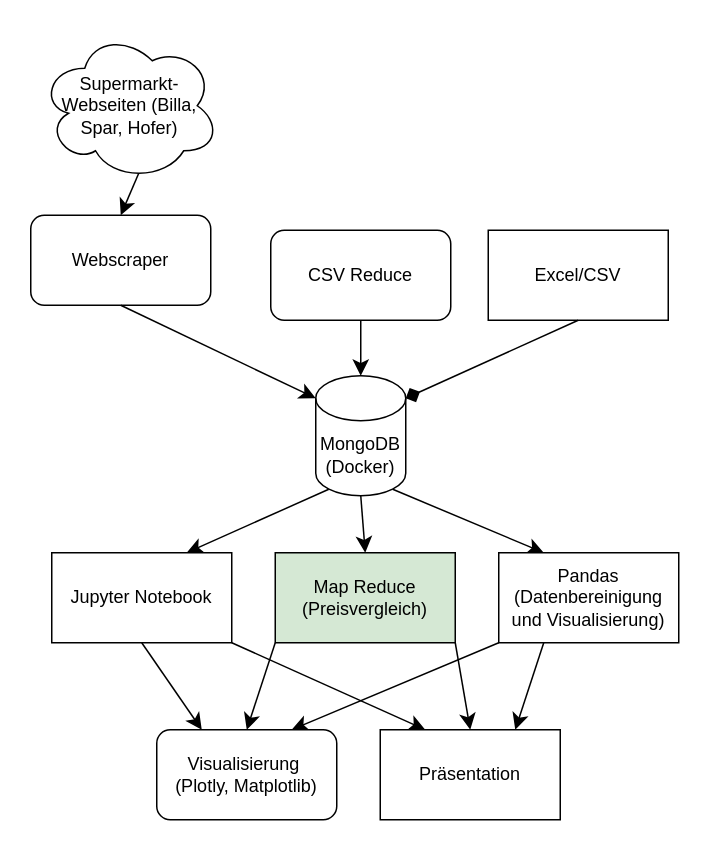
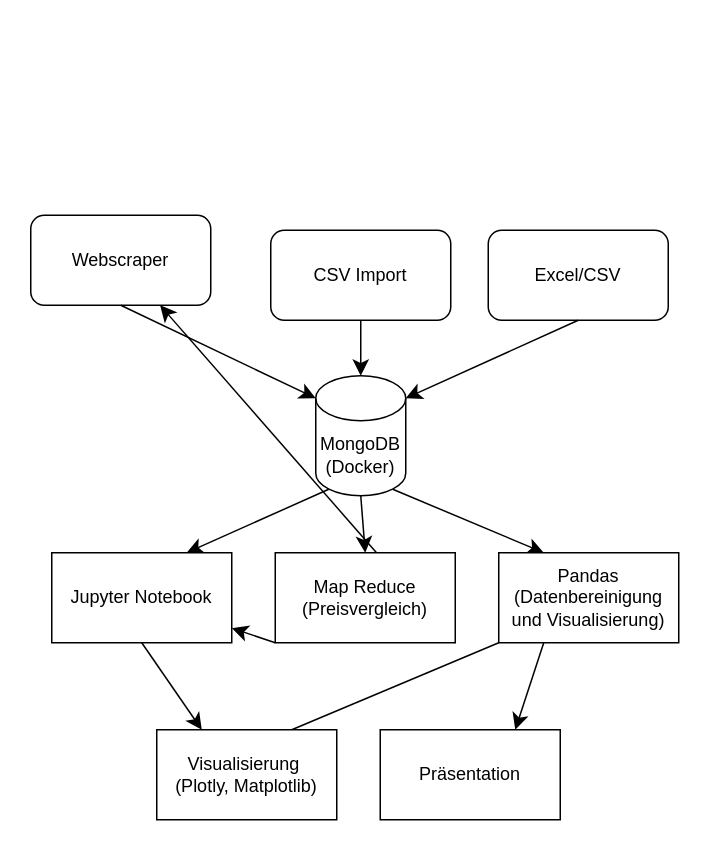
node "Supermarkt-Webseiten (Billa, Spar, Hofer)": removed
edge "Supermarkt-Webseiten (Billa, Spar, Hofer)" -> "Webscraper": removed
node "CSV Reduce": label "CSV Reduce" -> "CSV Import"
node "Excel/CSV": shape rectangle -> rounded rectangle
edge "Excel/CSV" -> "MongoDB (Docker)": arrowhead diamond -> classic
node "Map Reduce (Preisvergleich)": fillcolor #d5e8d4 -> #ffffff
edge "Map Reduce (Preisvergleich)" -> "Visualisierung (Plotly, Matplotlib)": now "Map Reduce (Preisvergleich)" -> "Jupyter Notebook"
edge "Map Reduce (Preisvergleich)" -> "Präsentation": now "Map Reduce (Preisvergleich)" -> "Webscraper"
edge "Jupyter Notebook" -> "Präsentation": removed
edge "Pandas (Datenbereinigung und Visualisierung)" -> "Visualisierung (Plotly, Matplotlib)": arrowhead classic -> none
node "Visualisierung (Plotly, Matplotlib)": shape rounded rectangle -> rectangle
